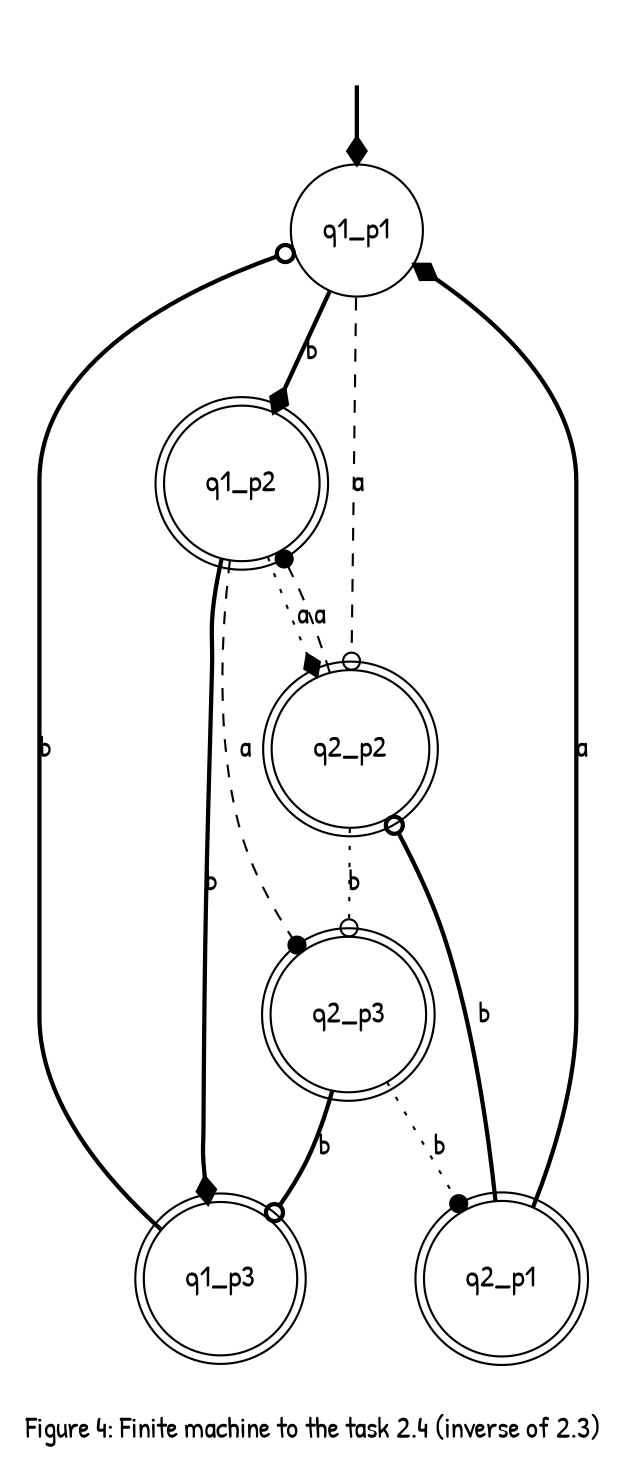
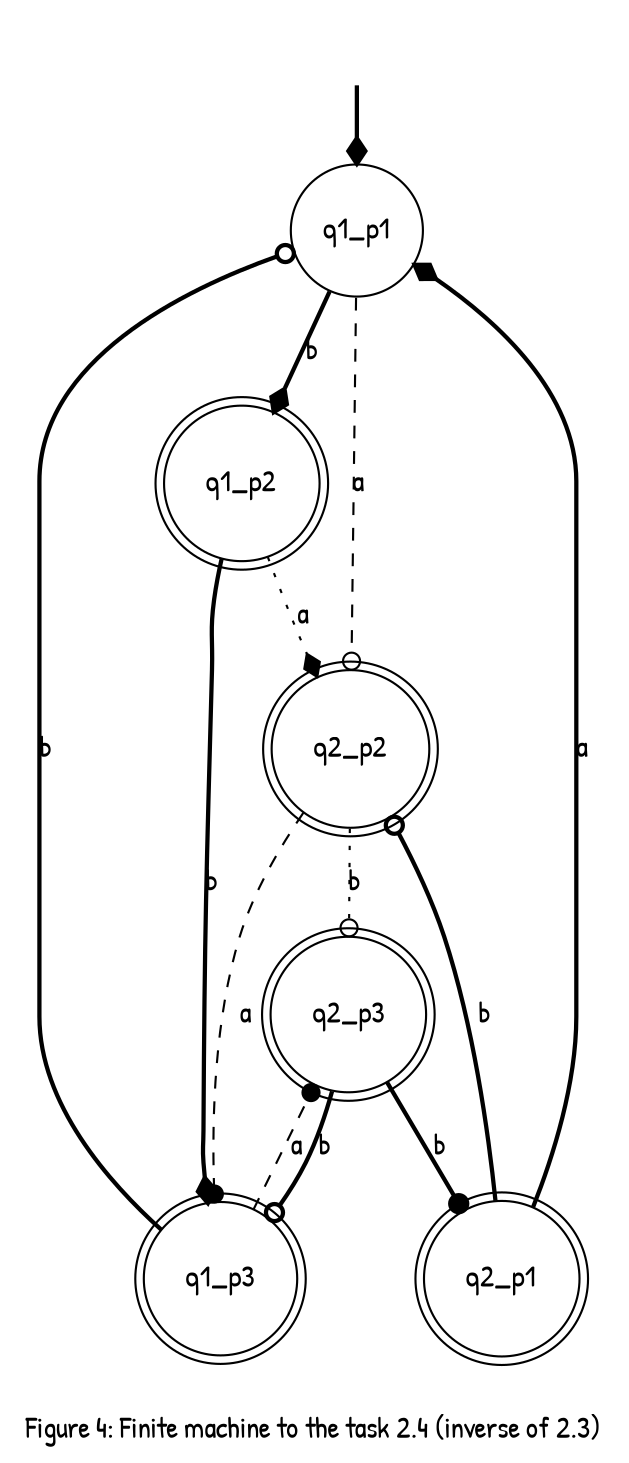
edge "q2_p2" -> "q1_p2": now "q2_p2" -> "q1_p3"
edge "q1_p2" -> "q2_p3": now "q1_p3" -> "q2_p3"
edge "q2_p3" -> "q2_p1": style dotted -> bold
